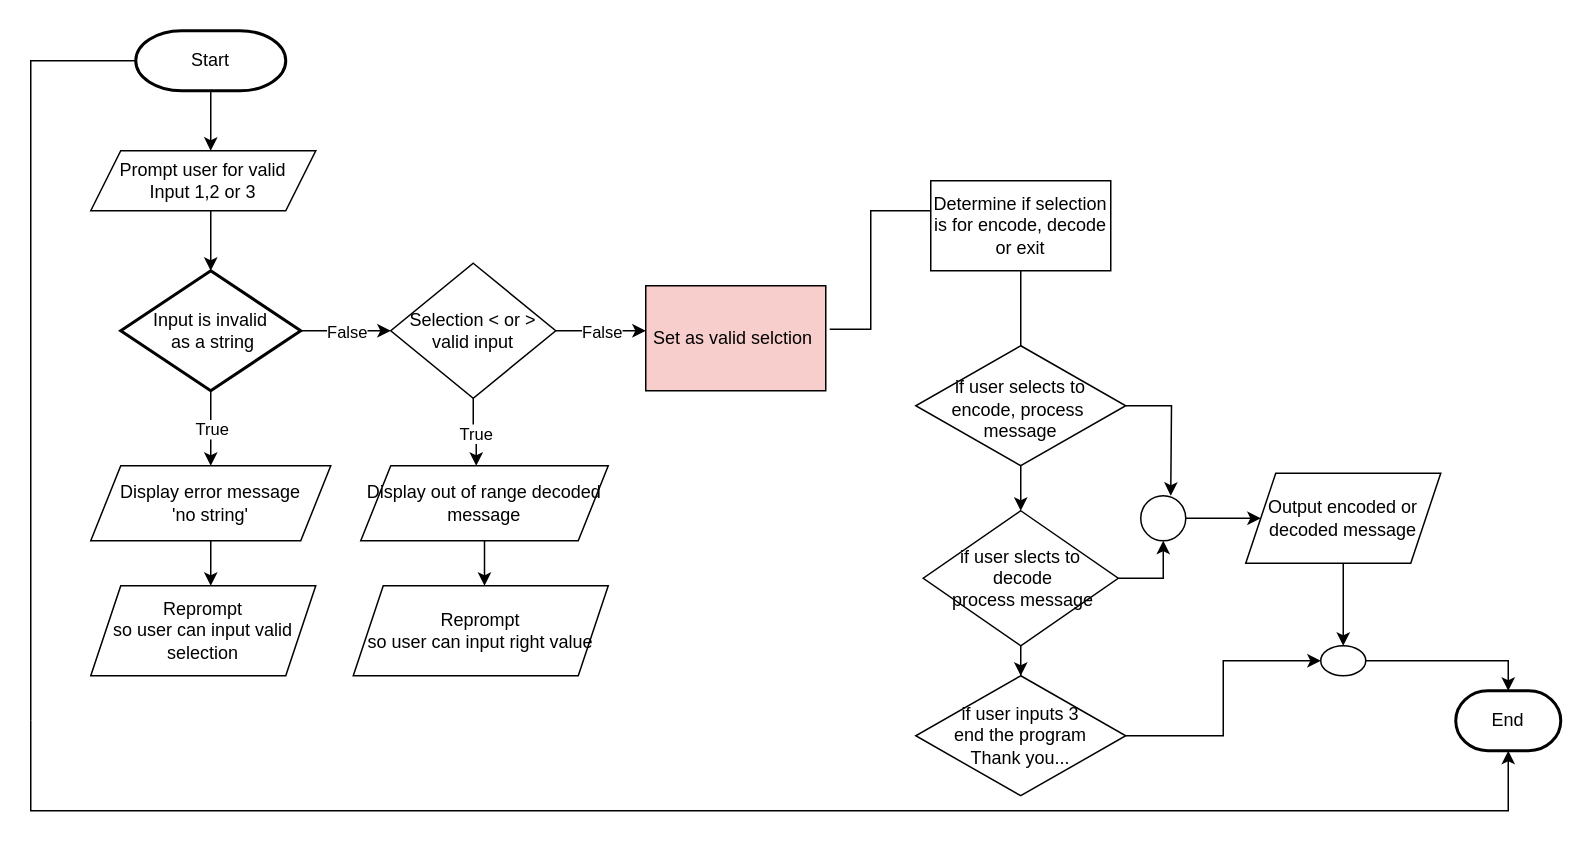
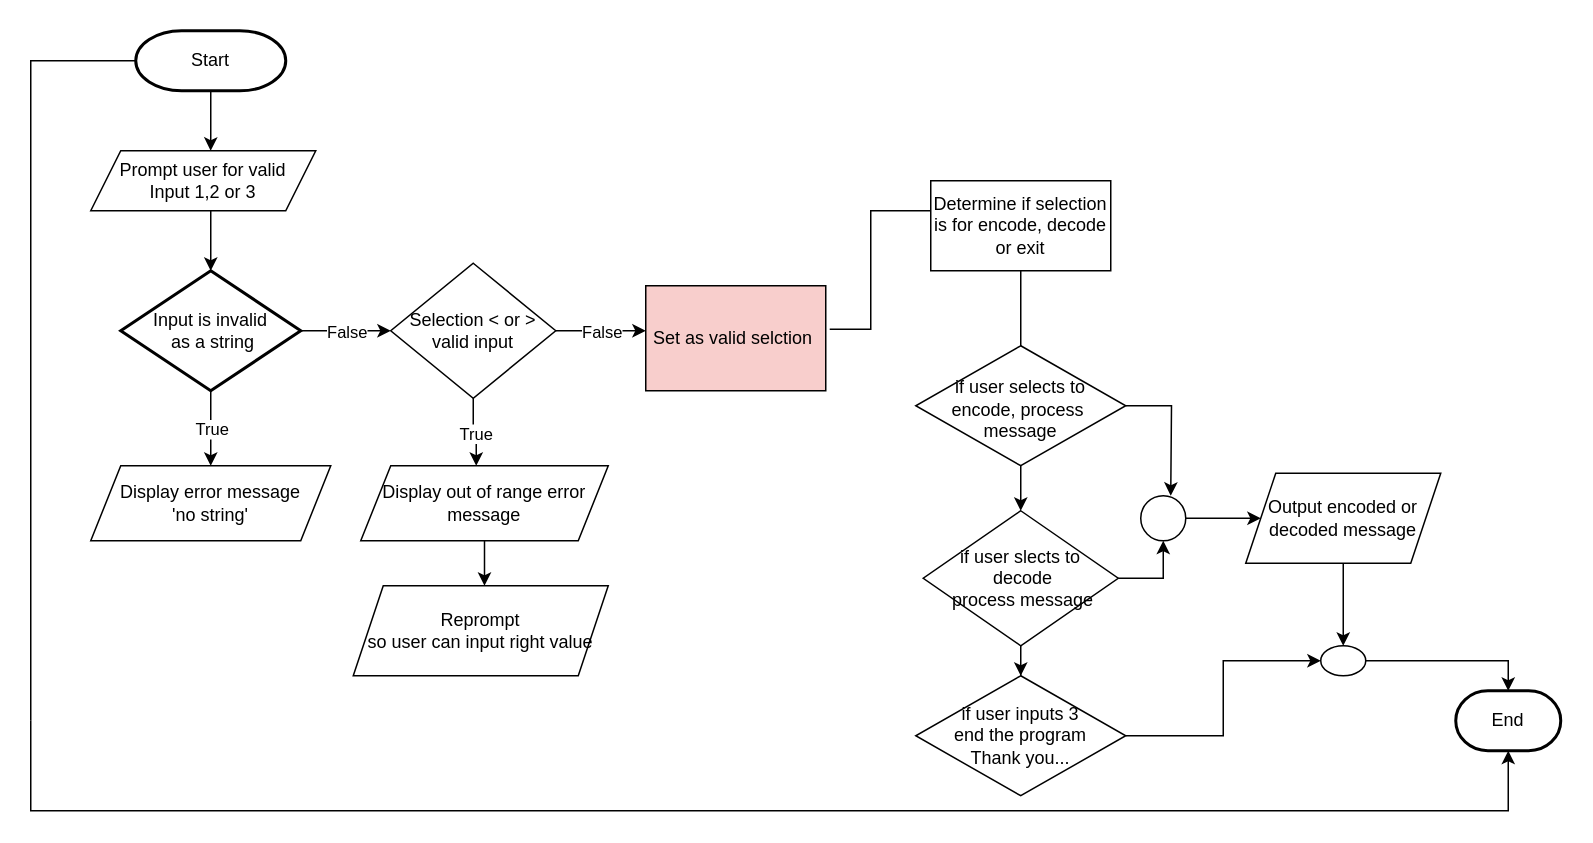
node "Display out of range decoded message": label "Display out of range decoded message" -> "Display out of range error message"
edge "Display error message 'no string'" -> "Reprompt so user can input valid selection": removed
node "Reprompt so user can input valid selection": removed
